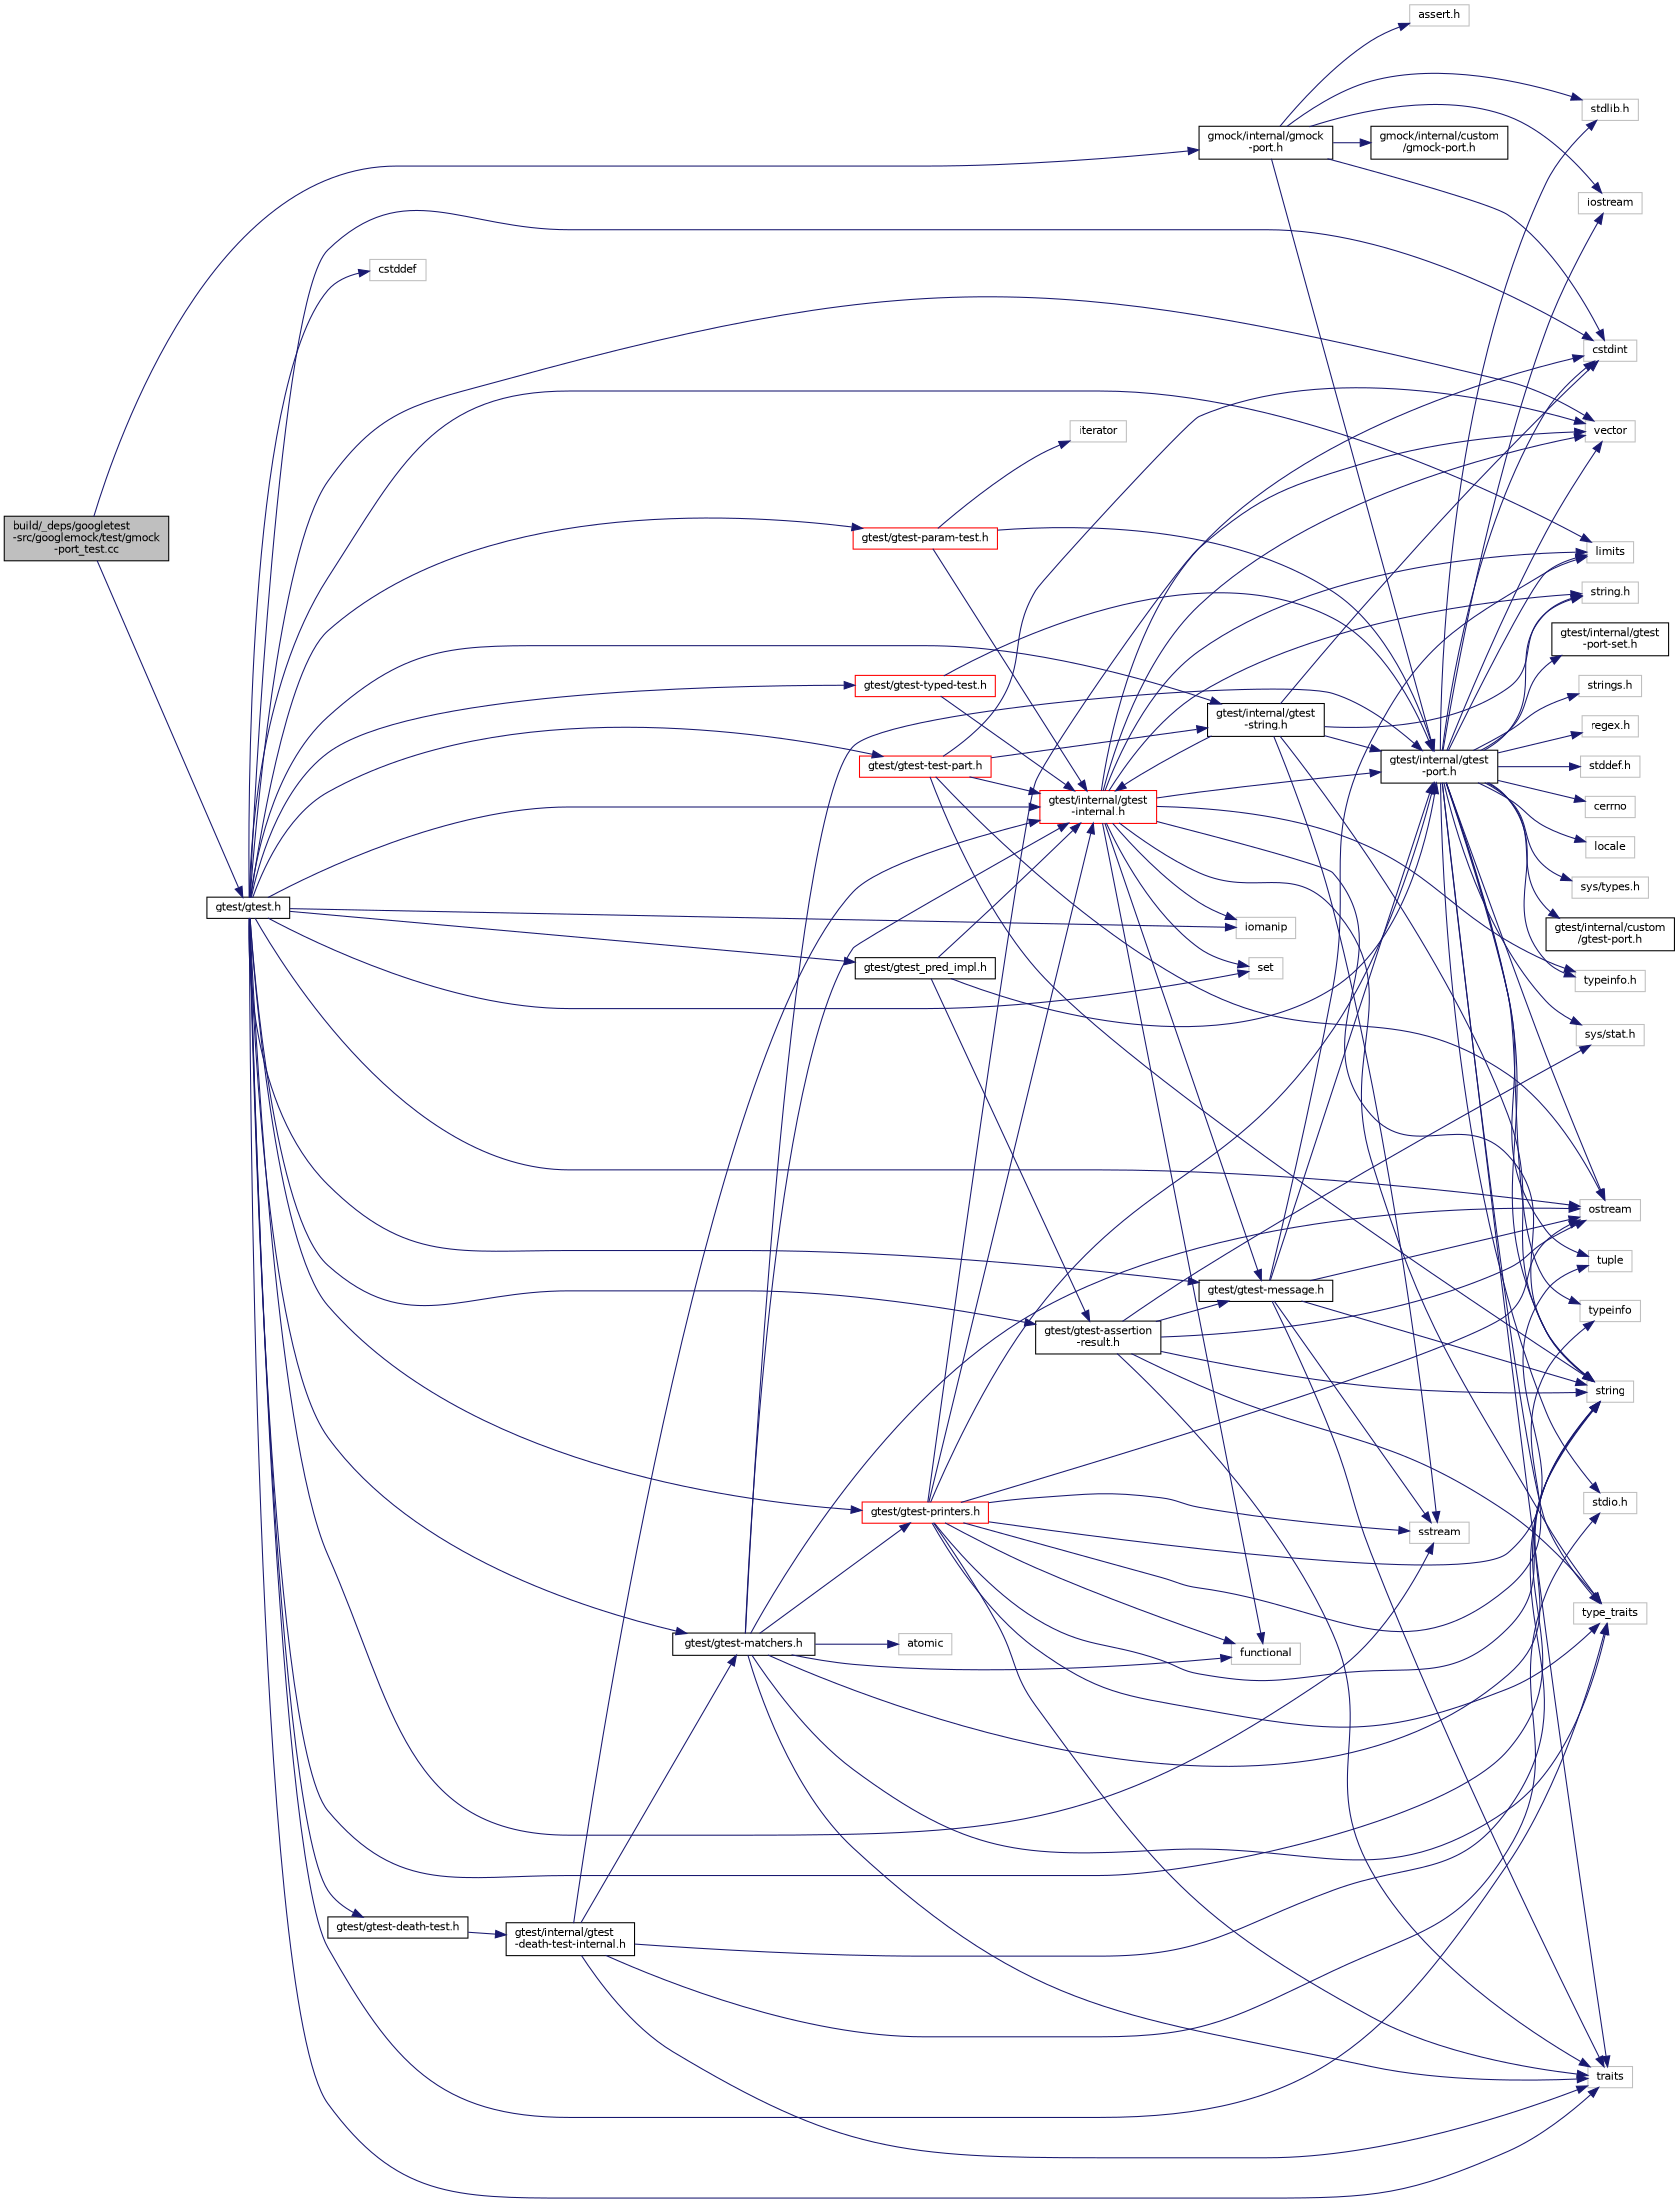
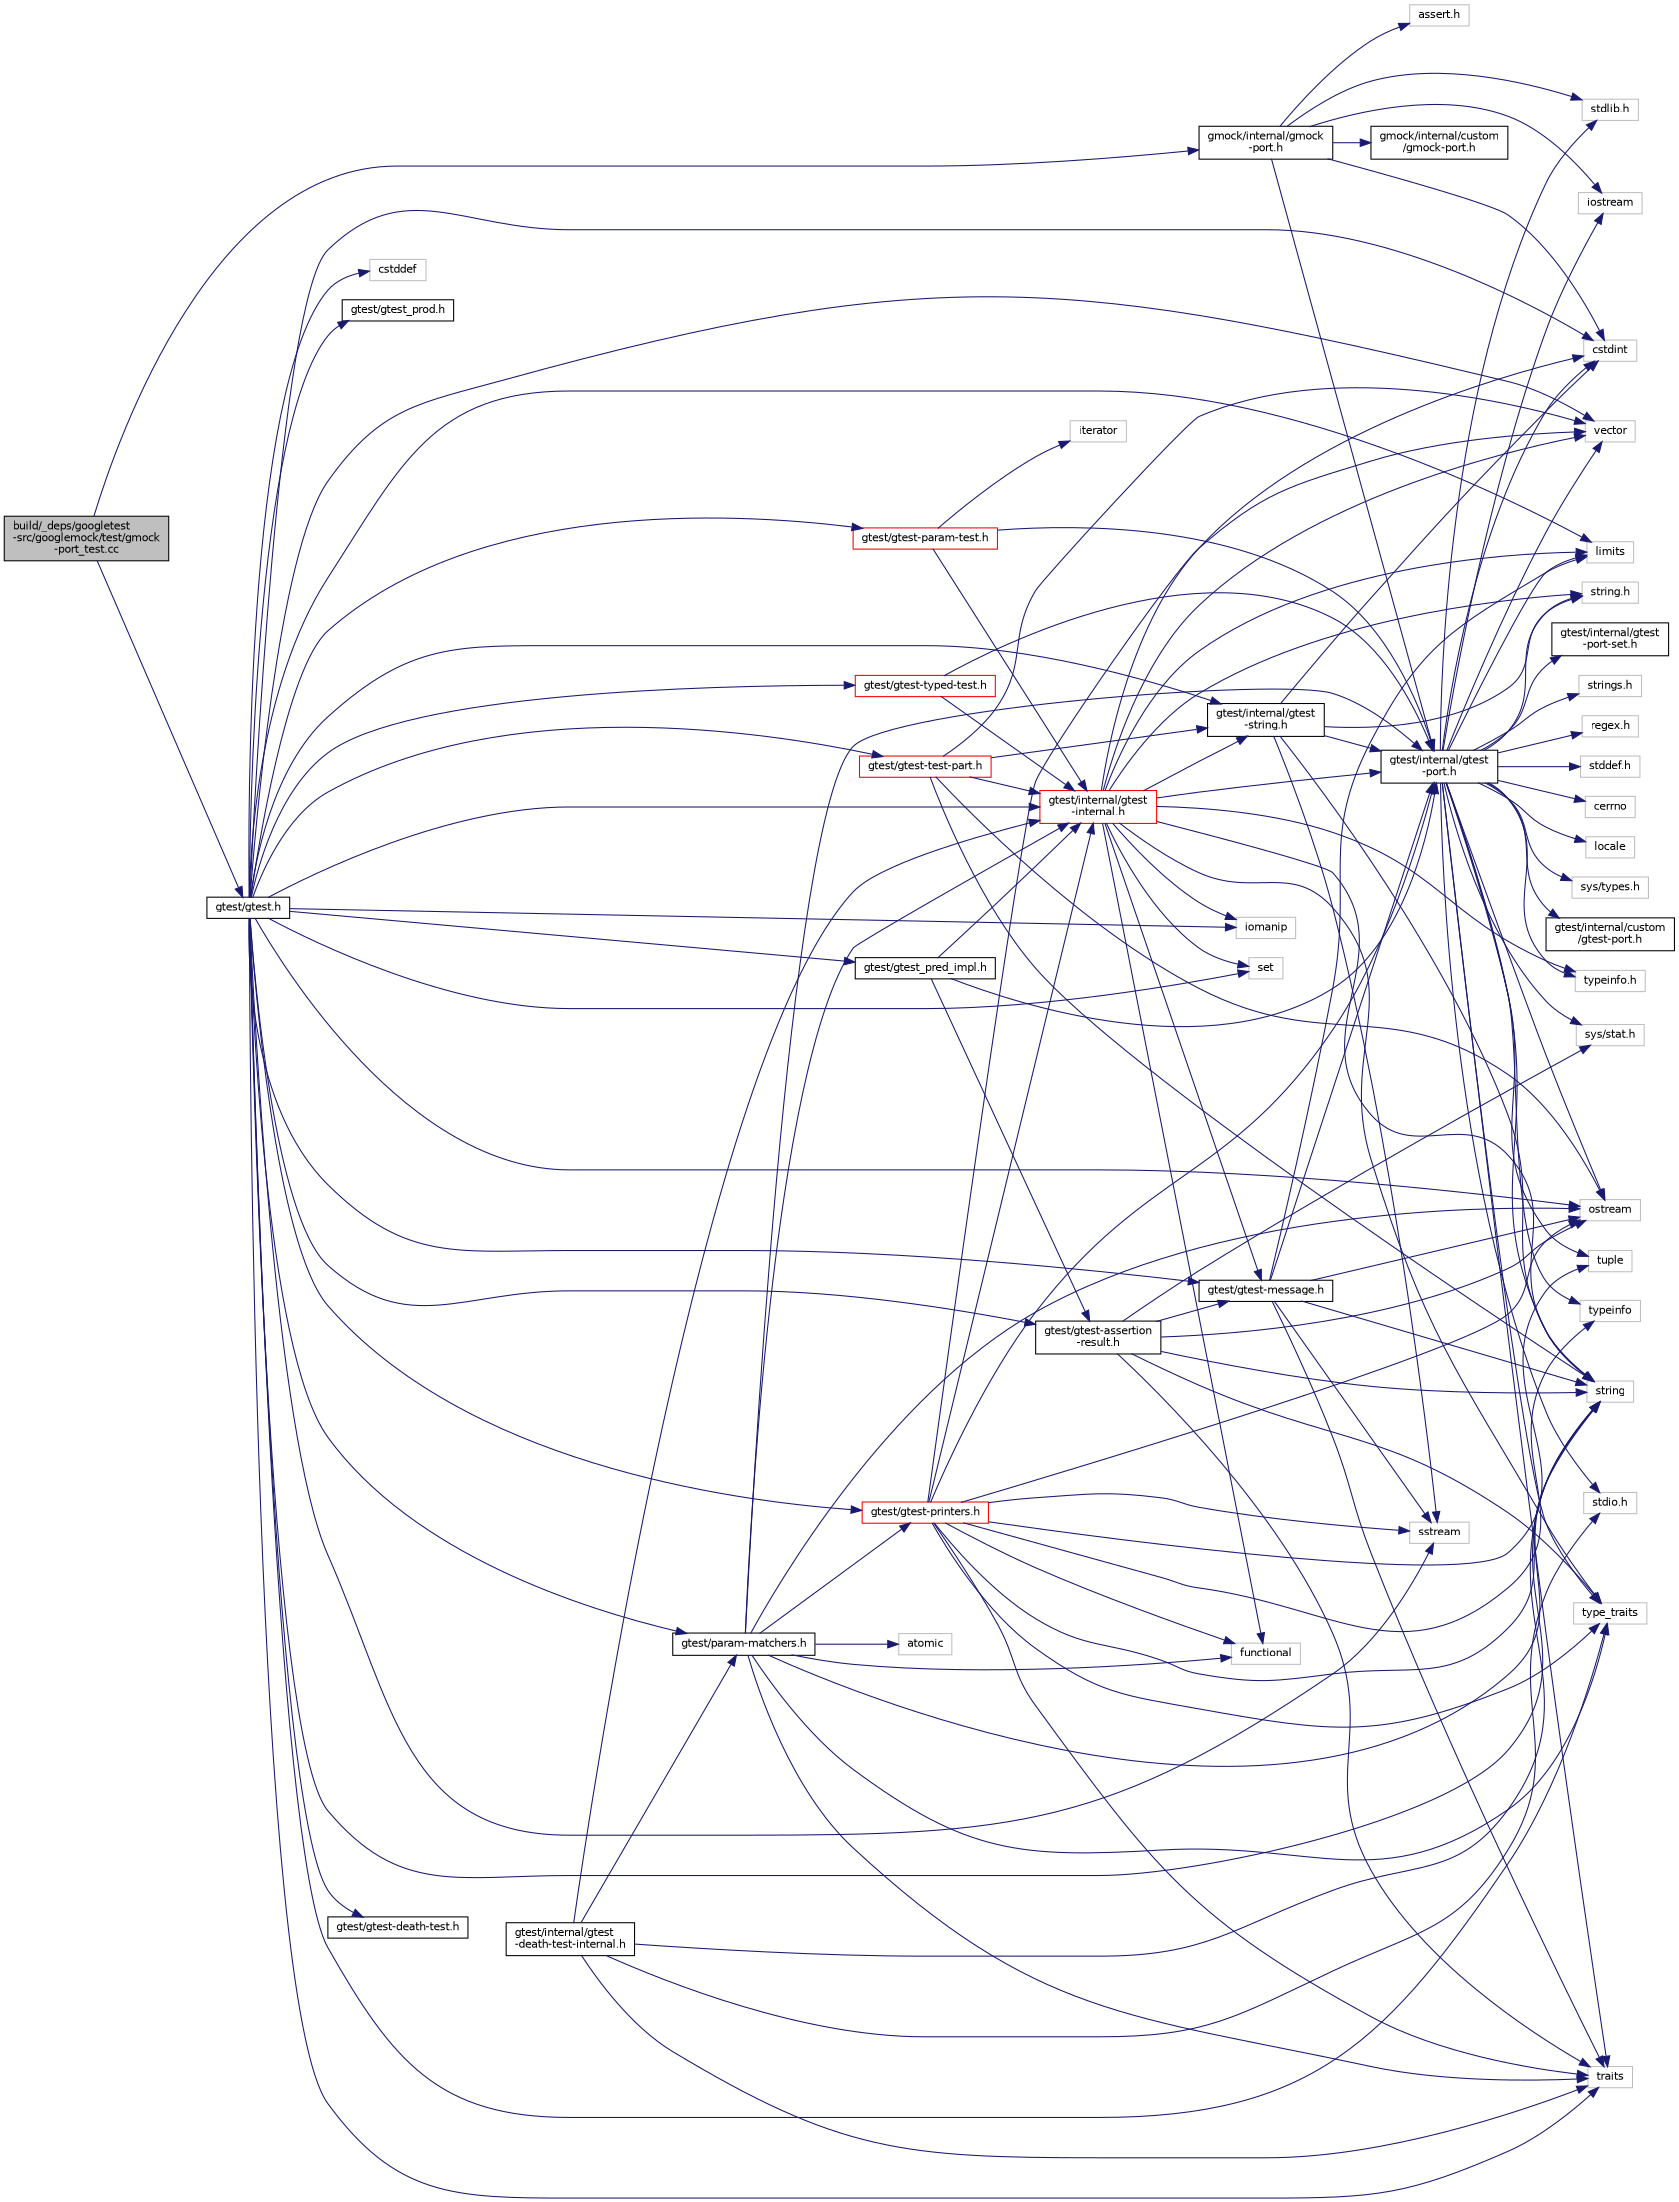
node "gtest/gtest_prod.h": added
edge "gtest/internal/gtest -string.h" -> "gtest/internal/gtest -internal.h": reversed
node "gtest/gtest-matchers.h": label "gtest/gtest-matchers.h" -> "gtest/param-matchers.h"
edge "gtest/gtest-death-test.h" -> "gtest/internal/gtest -death-test-internal.h": removed
